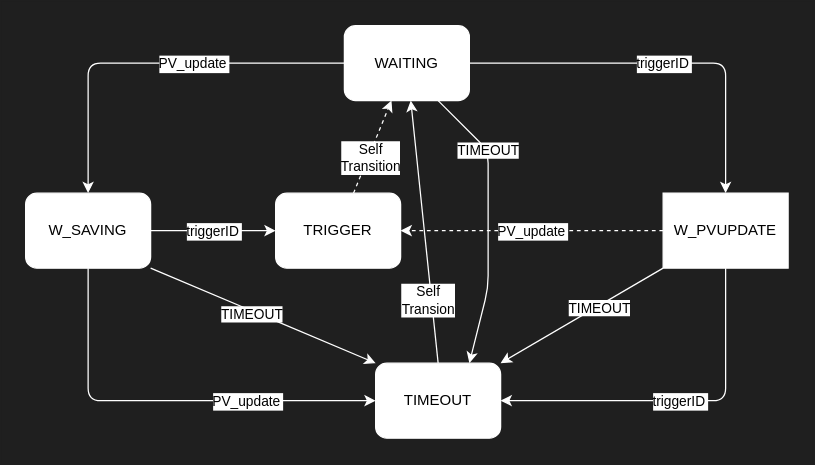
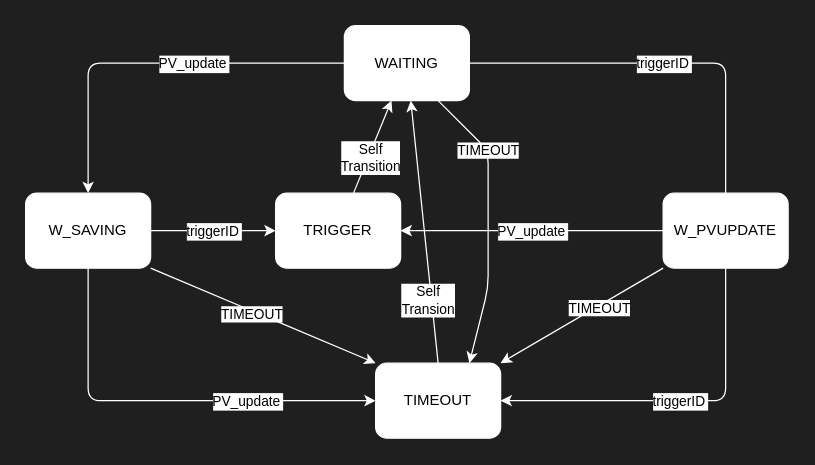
edge "TRIGGER" -> "WAITING": style dashed -> solid
edge "WAITING" -> "W_PVUPDATE": arrowhead classic -> none
edge "W_PVUPDATE" -> "TRIGGER": style dashed -> solid
node "W_PVUPDATE": shape rectangle -> rounded rectangle
